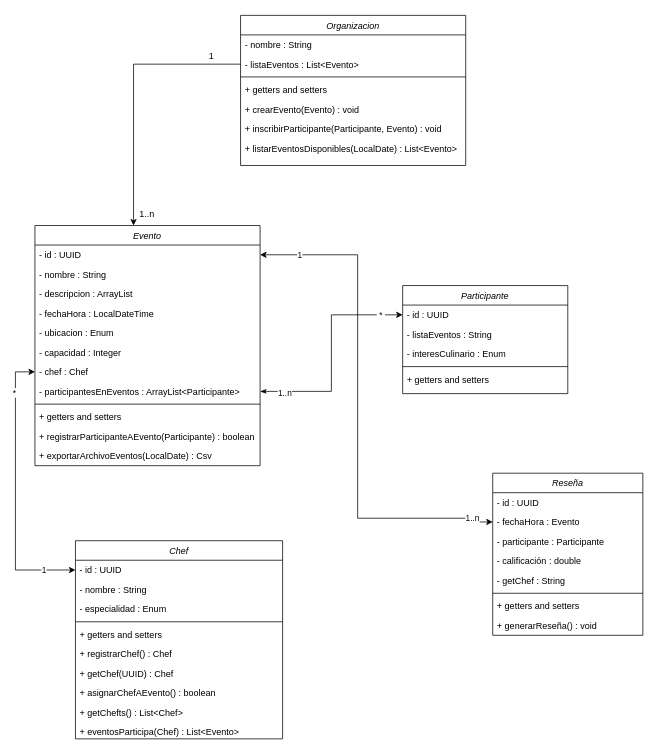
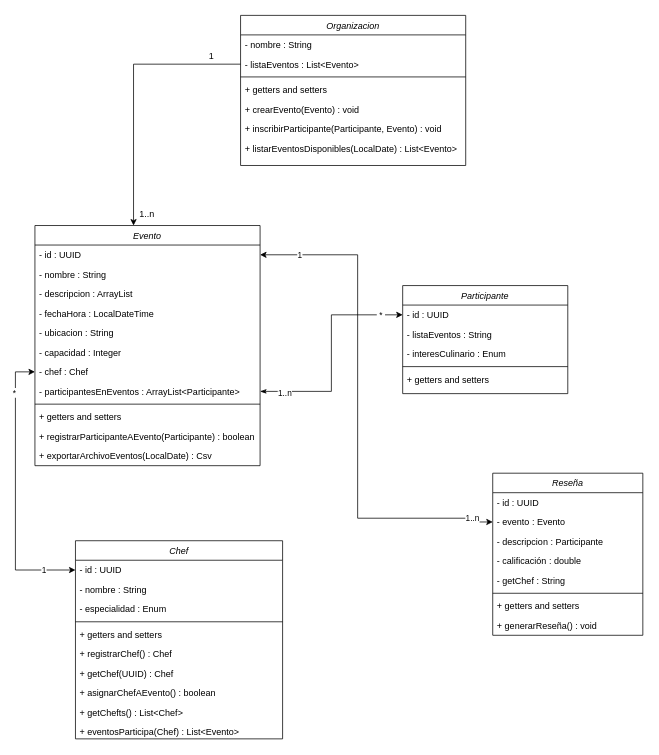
node "- ubicacion : Enum": label "- ubicacion : Enum" -> "- ubicacion : String"
node "- fechaHora : Evento": label "- fechaHora : Evento" -> "- evento : Evento"
node "- participante : Participante": label "- participante : Participante" -> "- descripcion : Participante"
